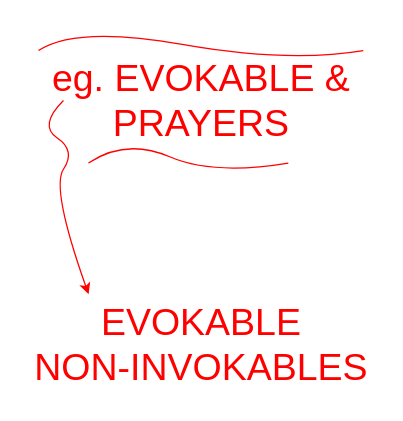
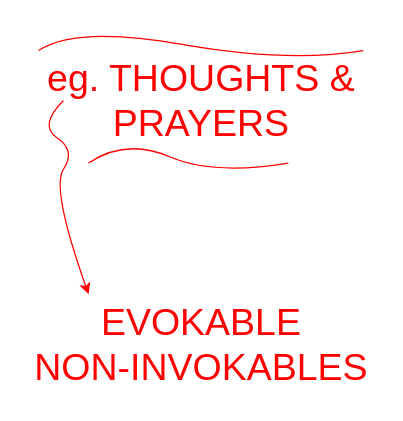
node "eg. EVOKABLE & PRAYERS": label "eg. EVOKABLE & PRAYERS" -> "eg. THOUGHTS & PRAYERS"
